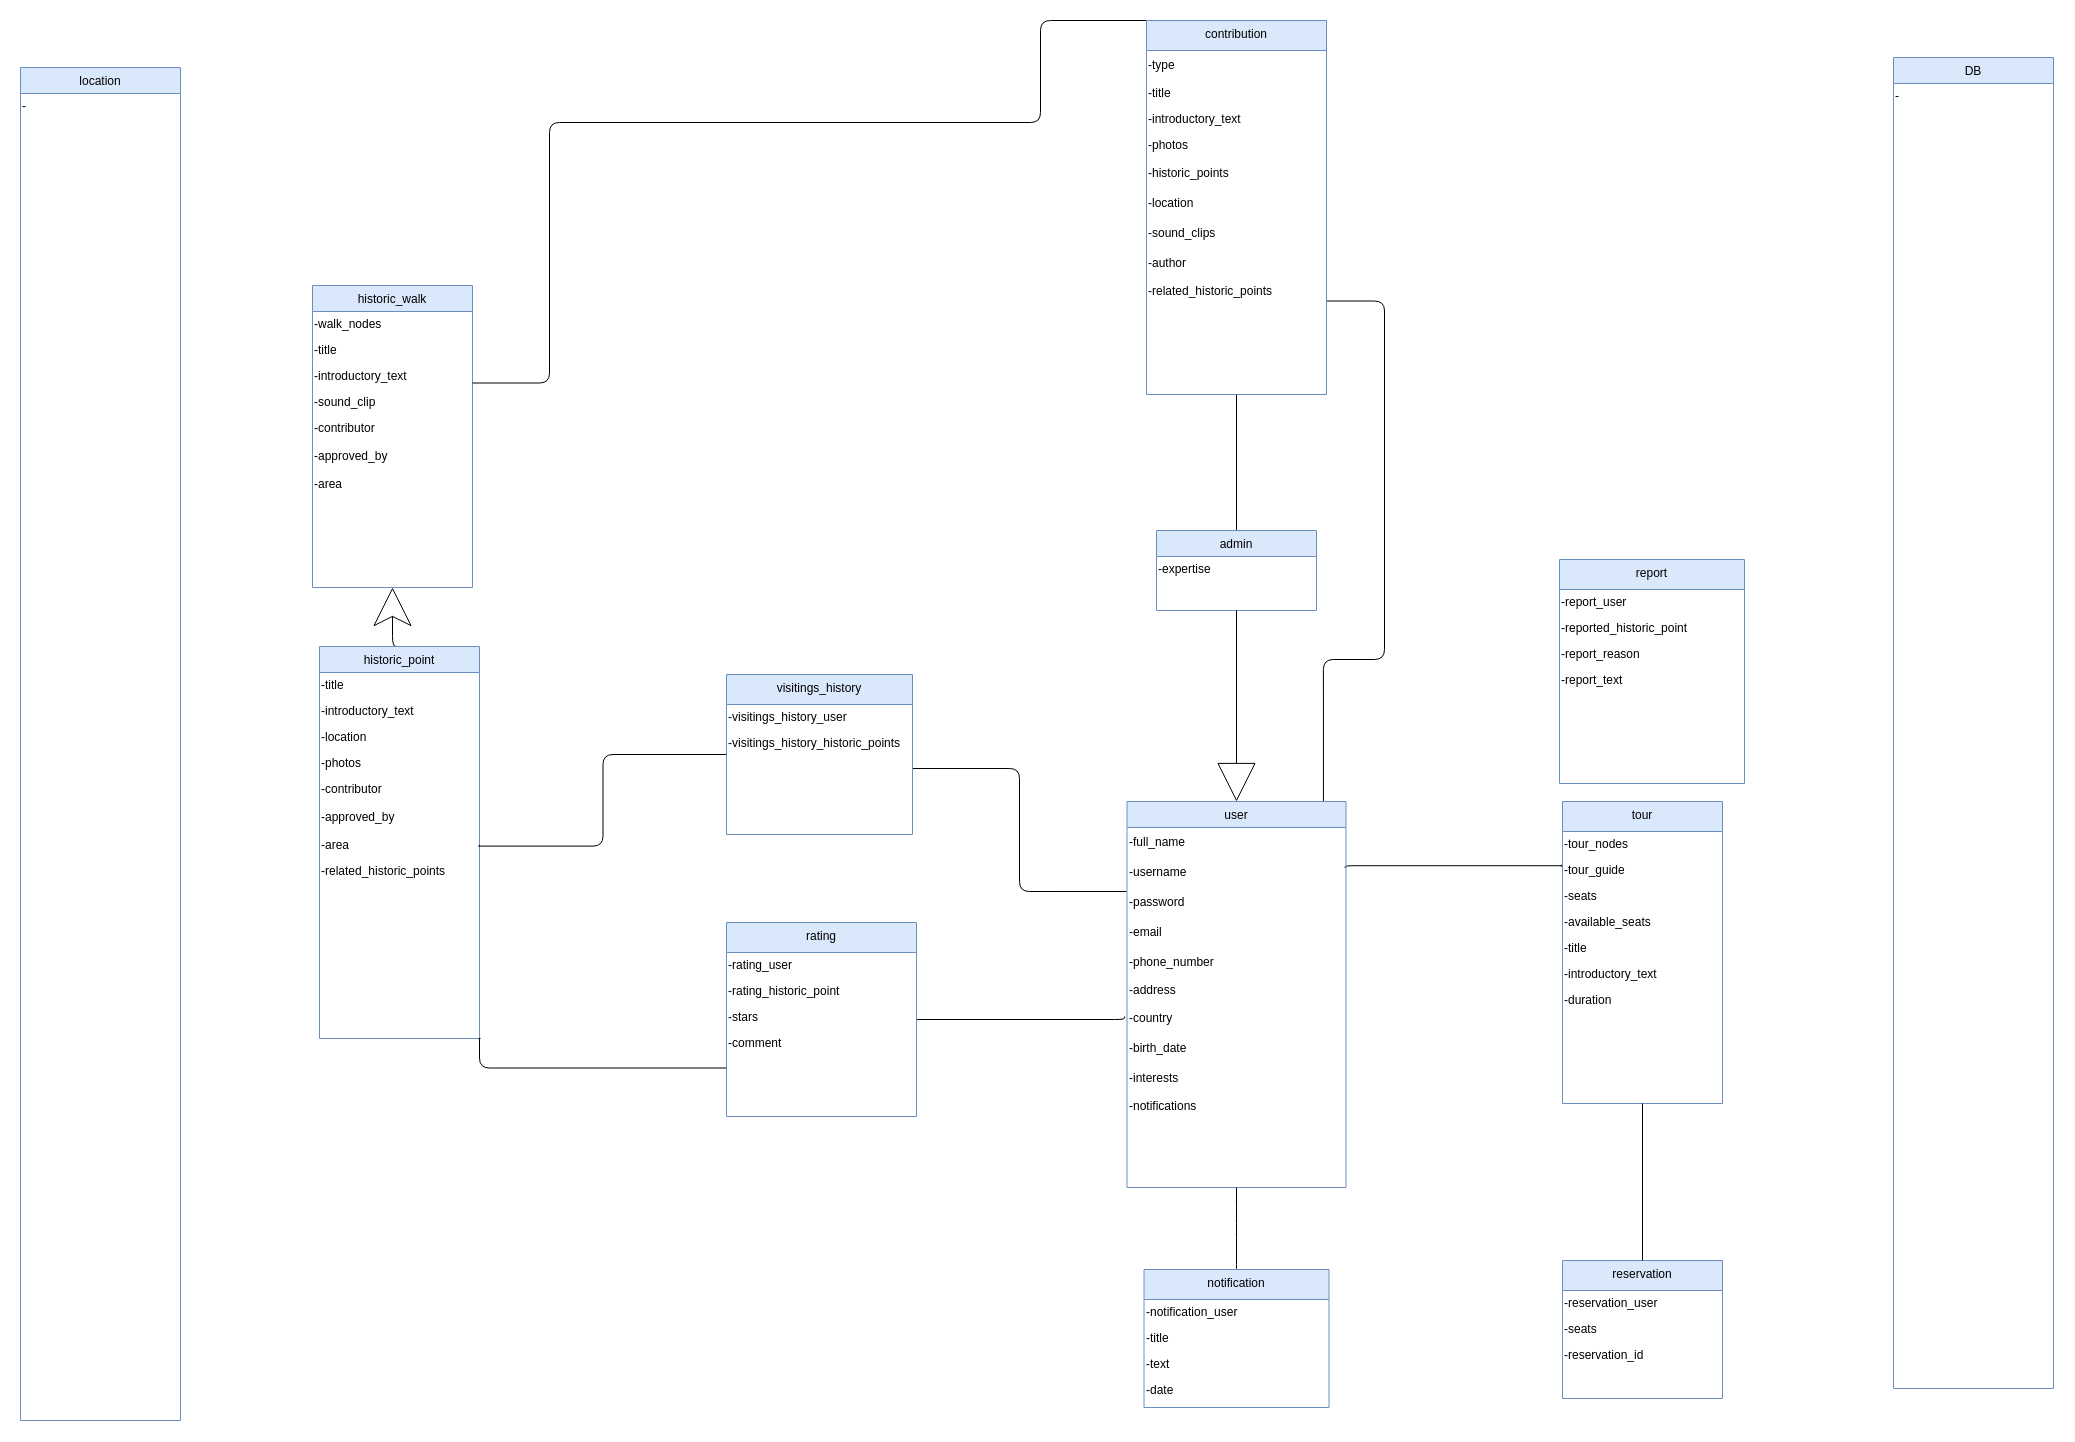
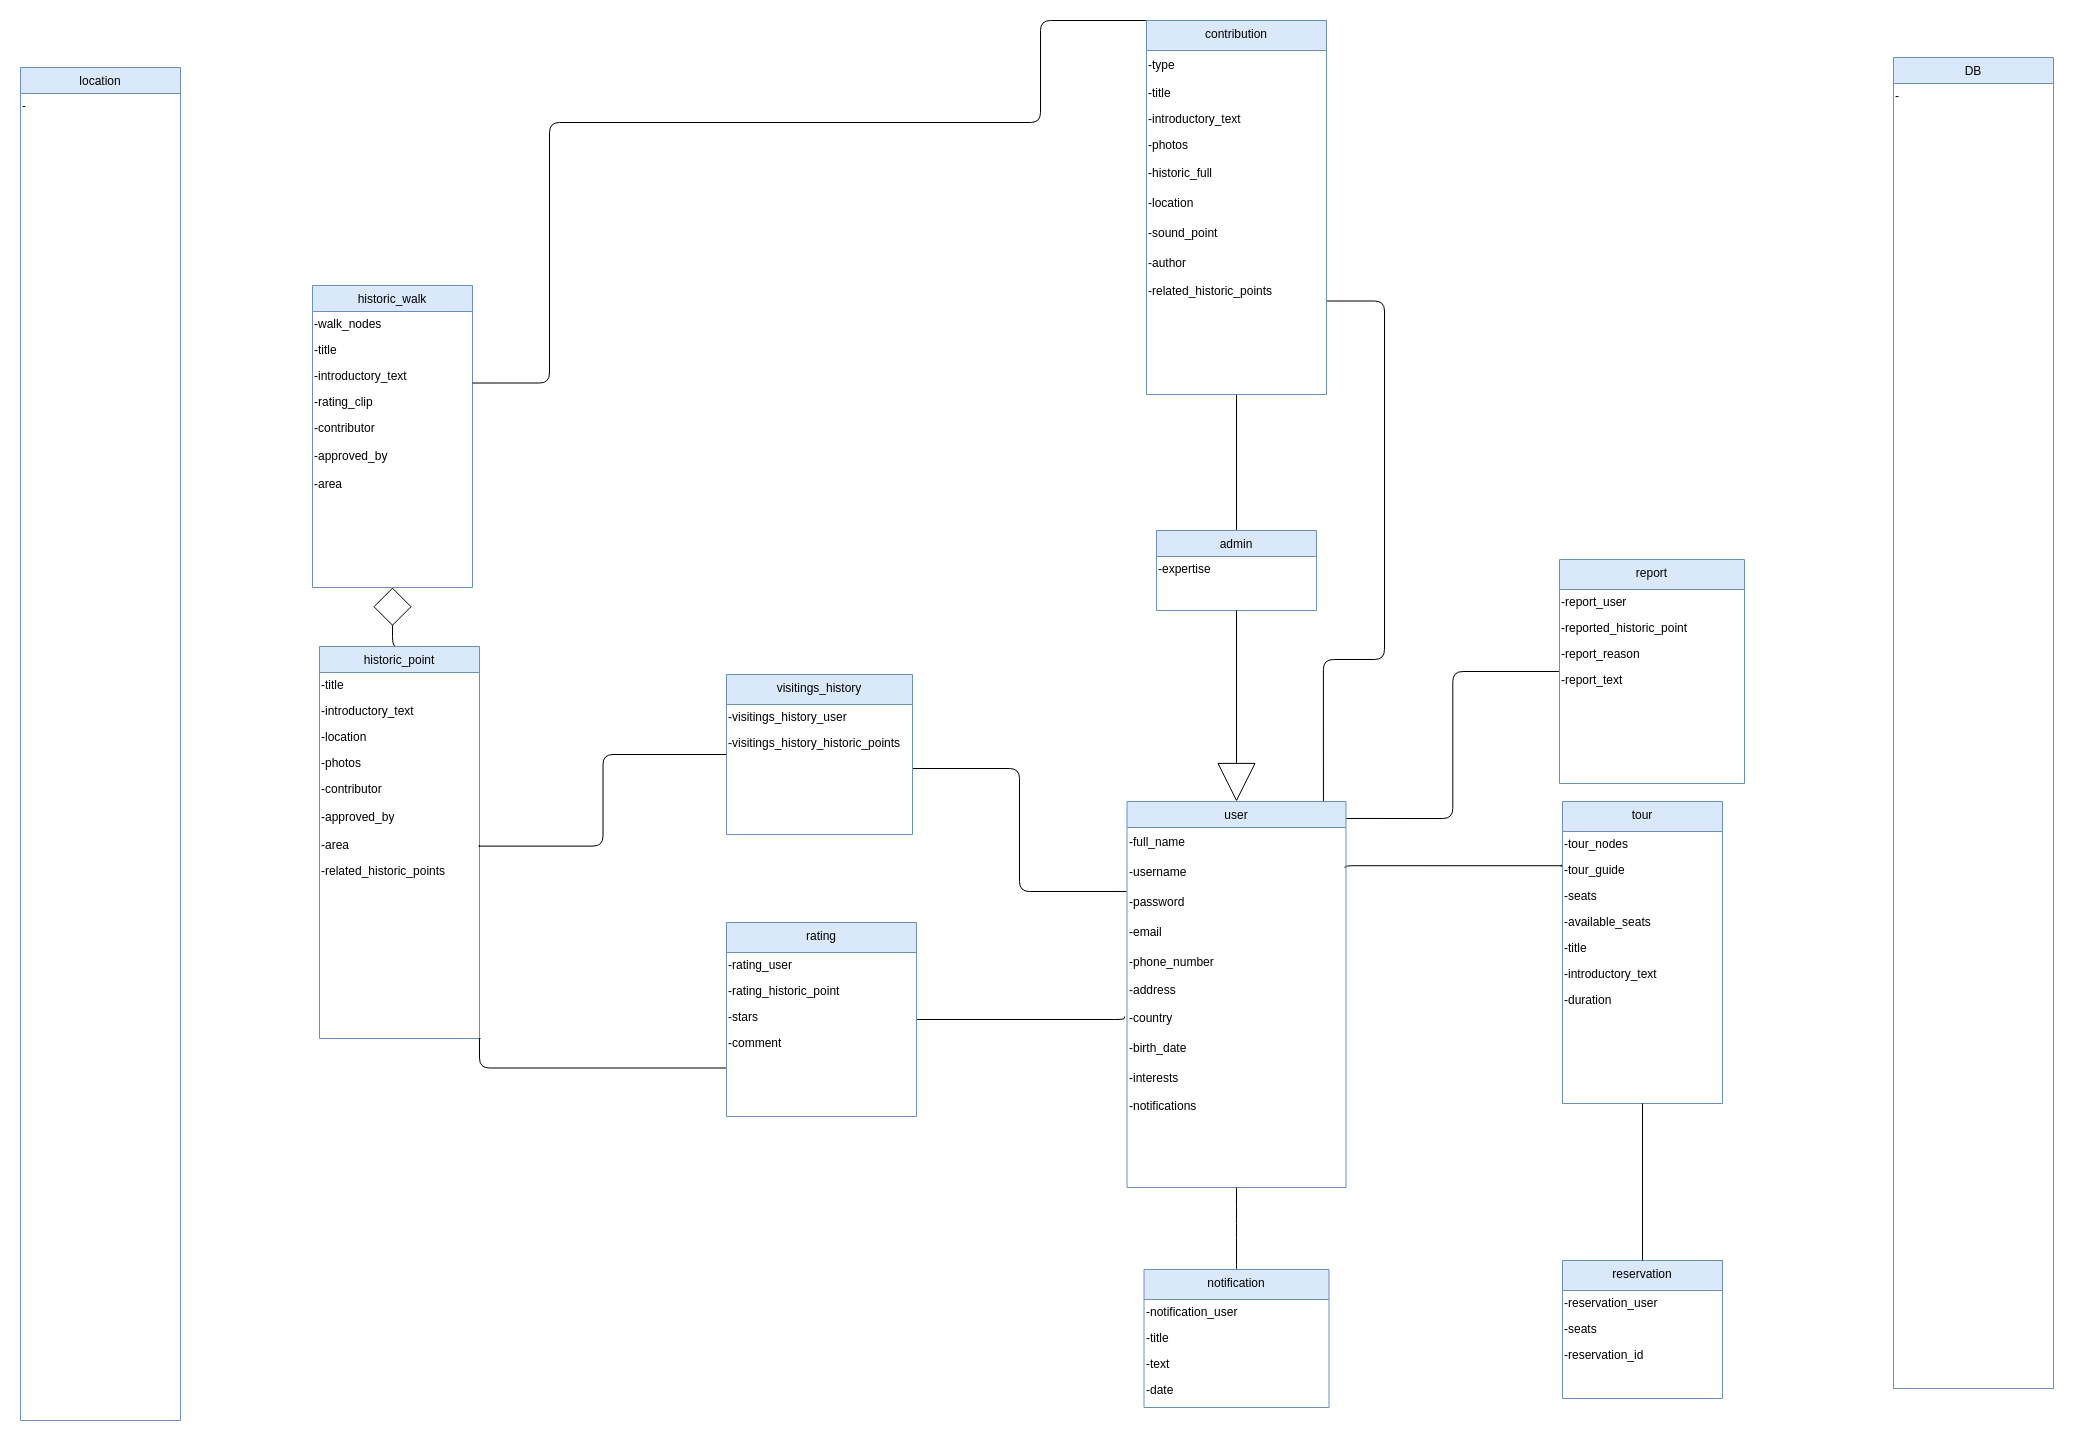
node "-historic_points": label "-historic_points" -> "-historic_full"
node "-sound_clips": label "-sound_clips" -> "-sound_point"
node "-sound_clip": label "-sound_clip" -> "-rating_clip"
edge "historic_point" -> "historic_walk": arrowhead classic -> diamond
edge "user" -> "report": added
